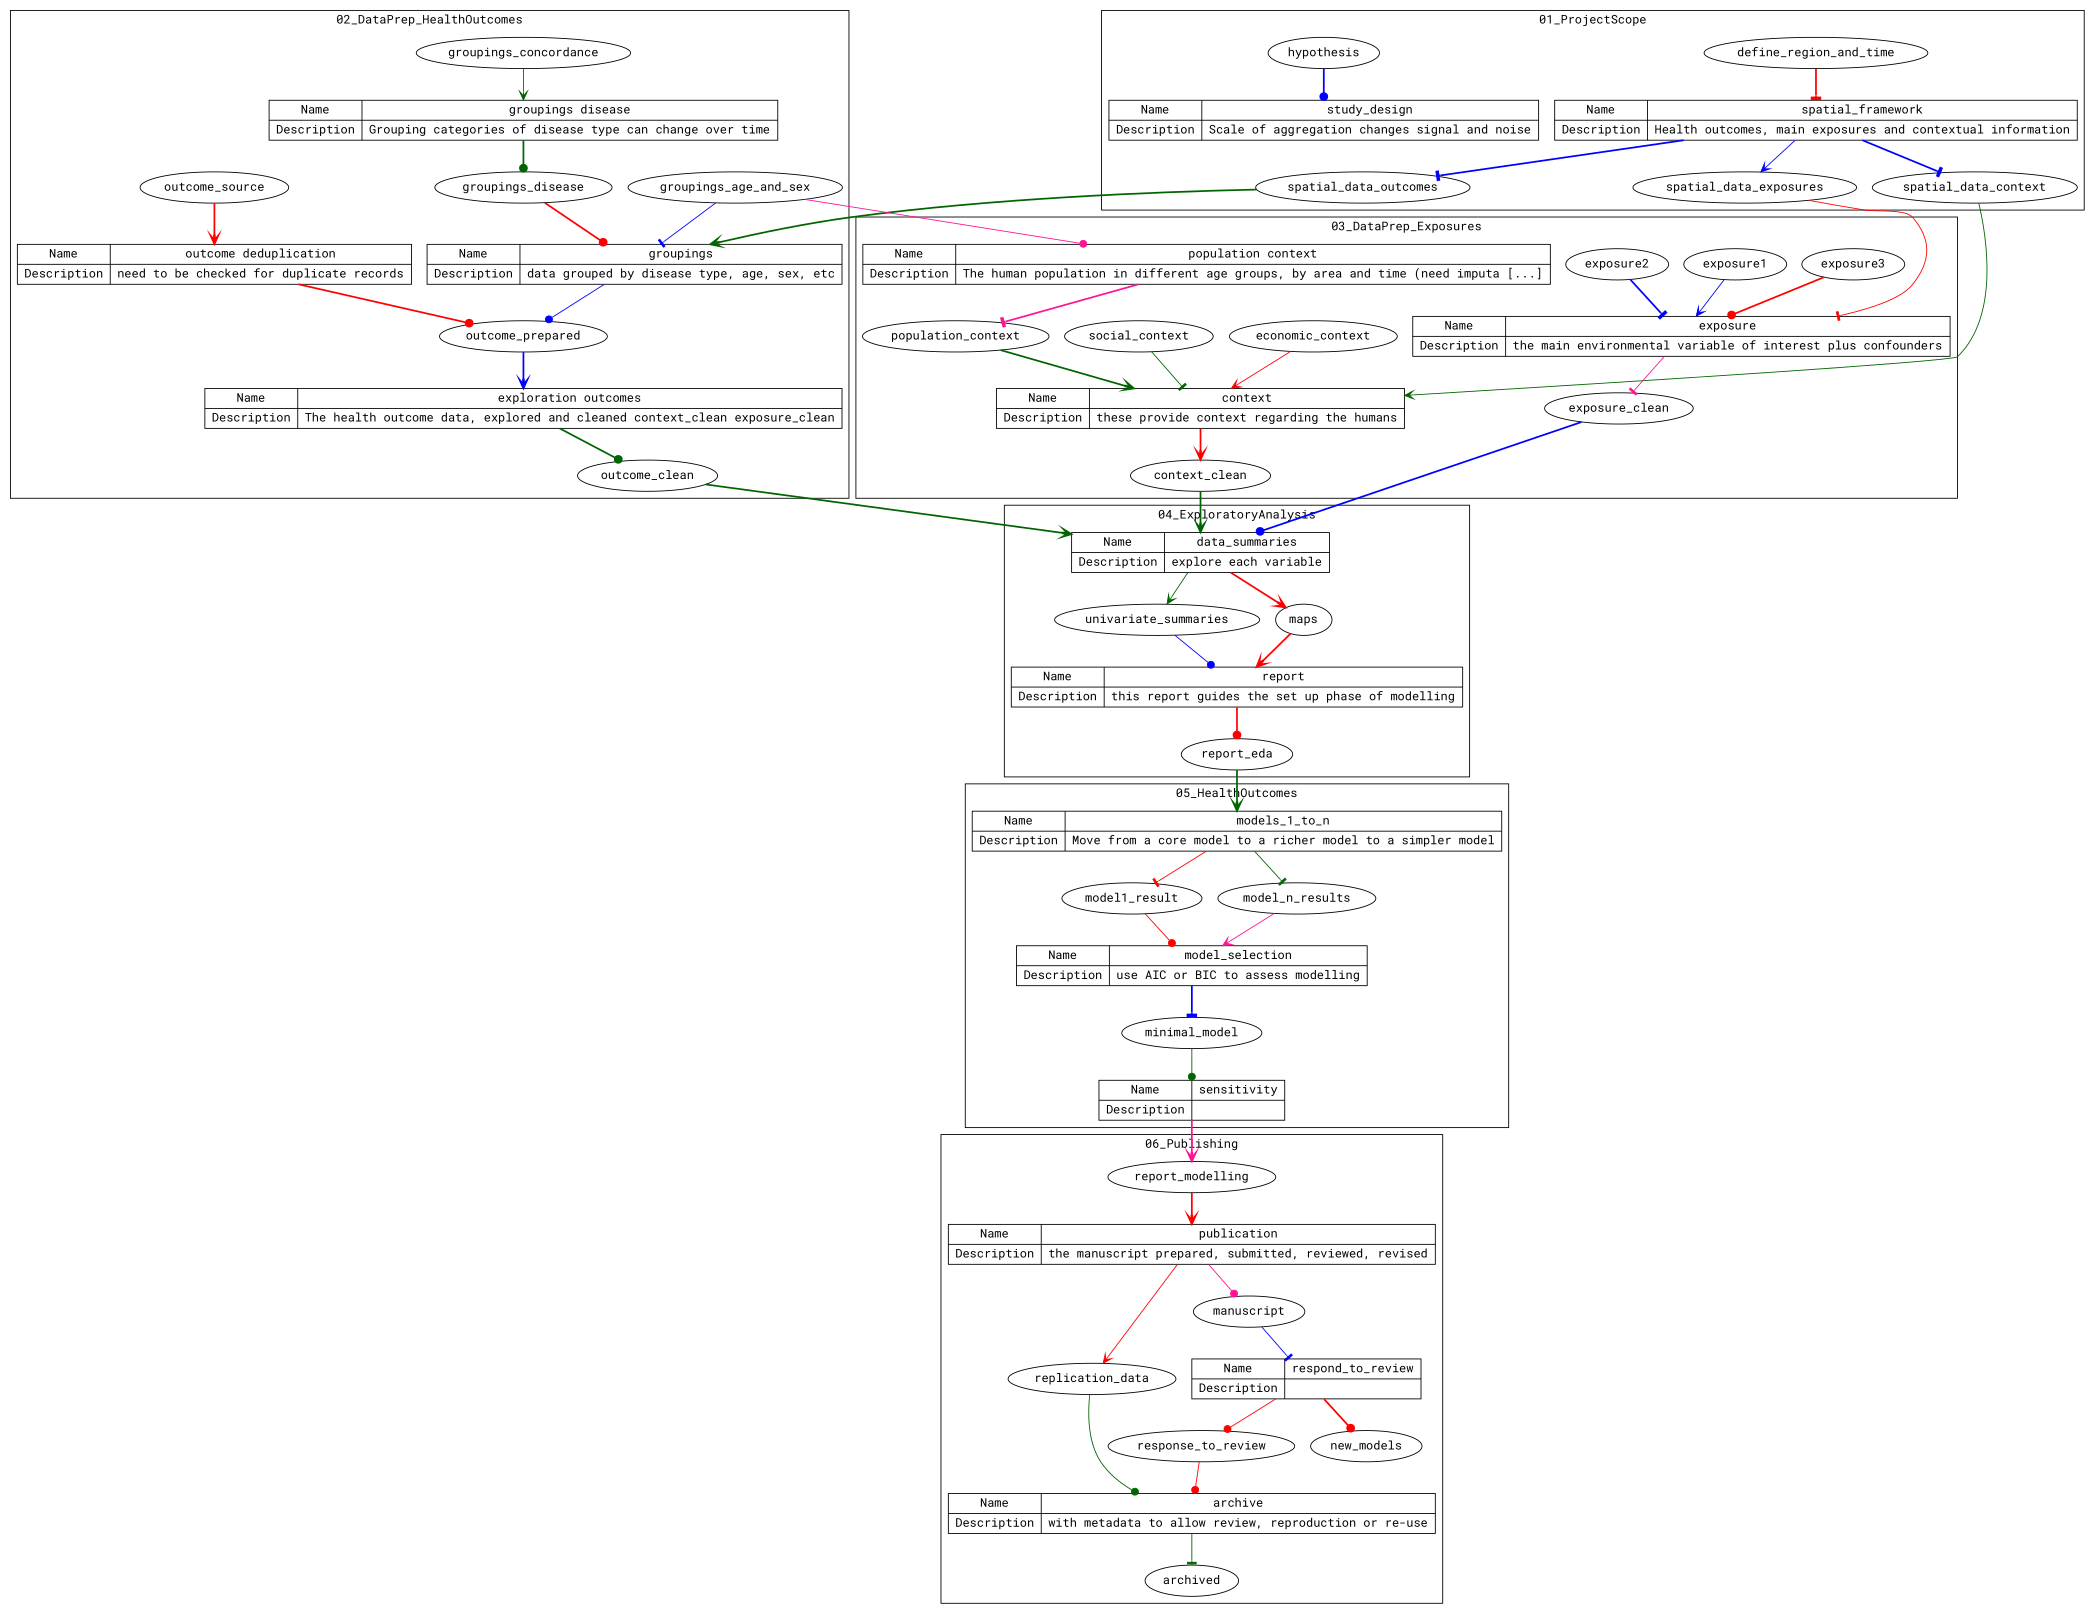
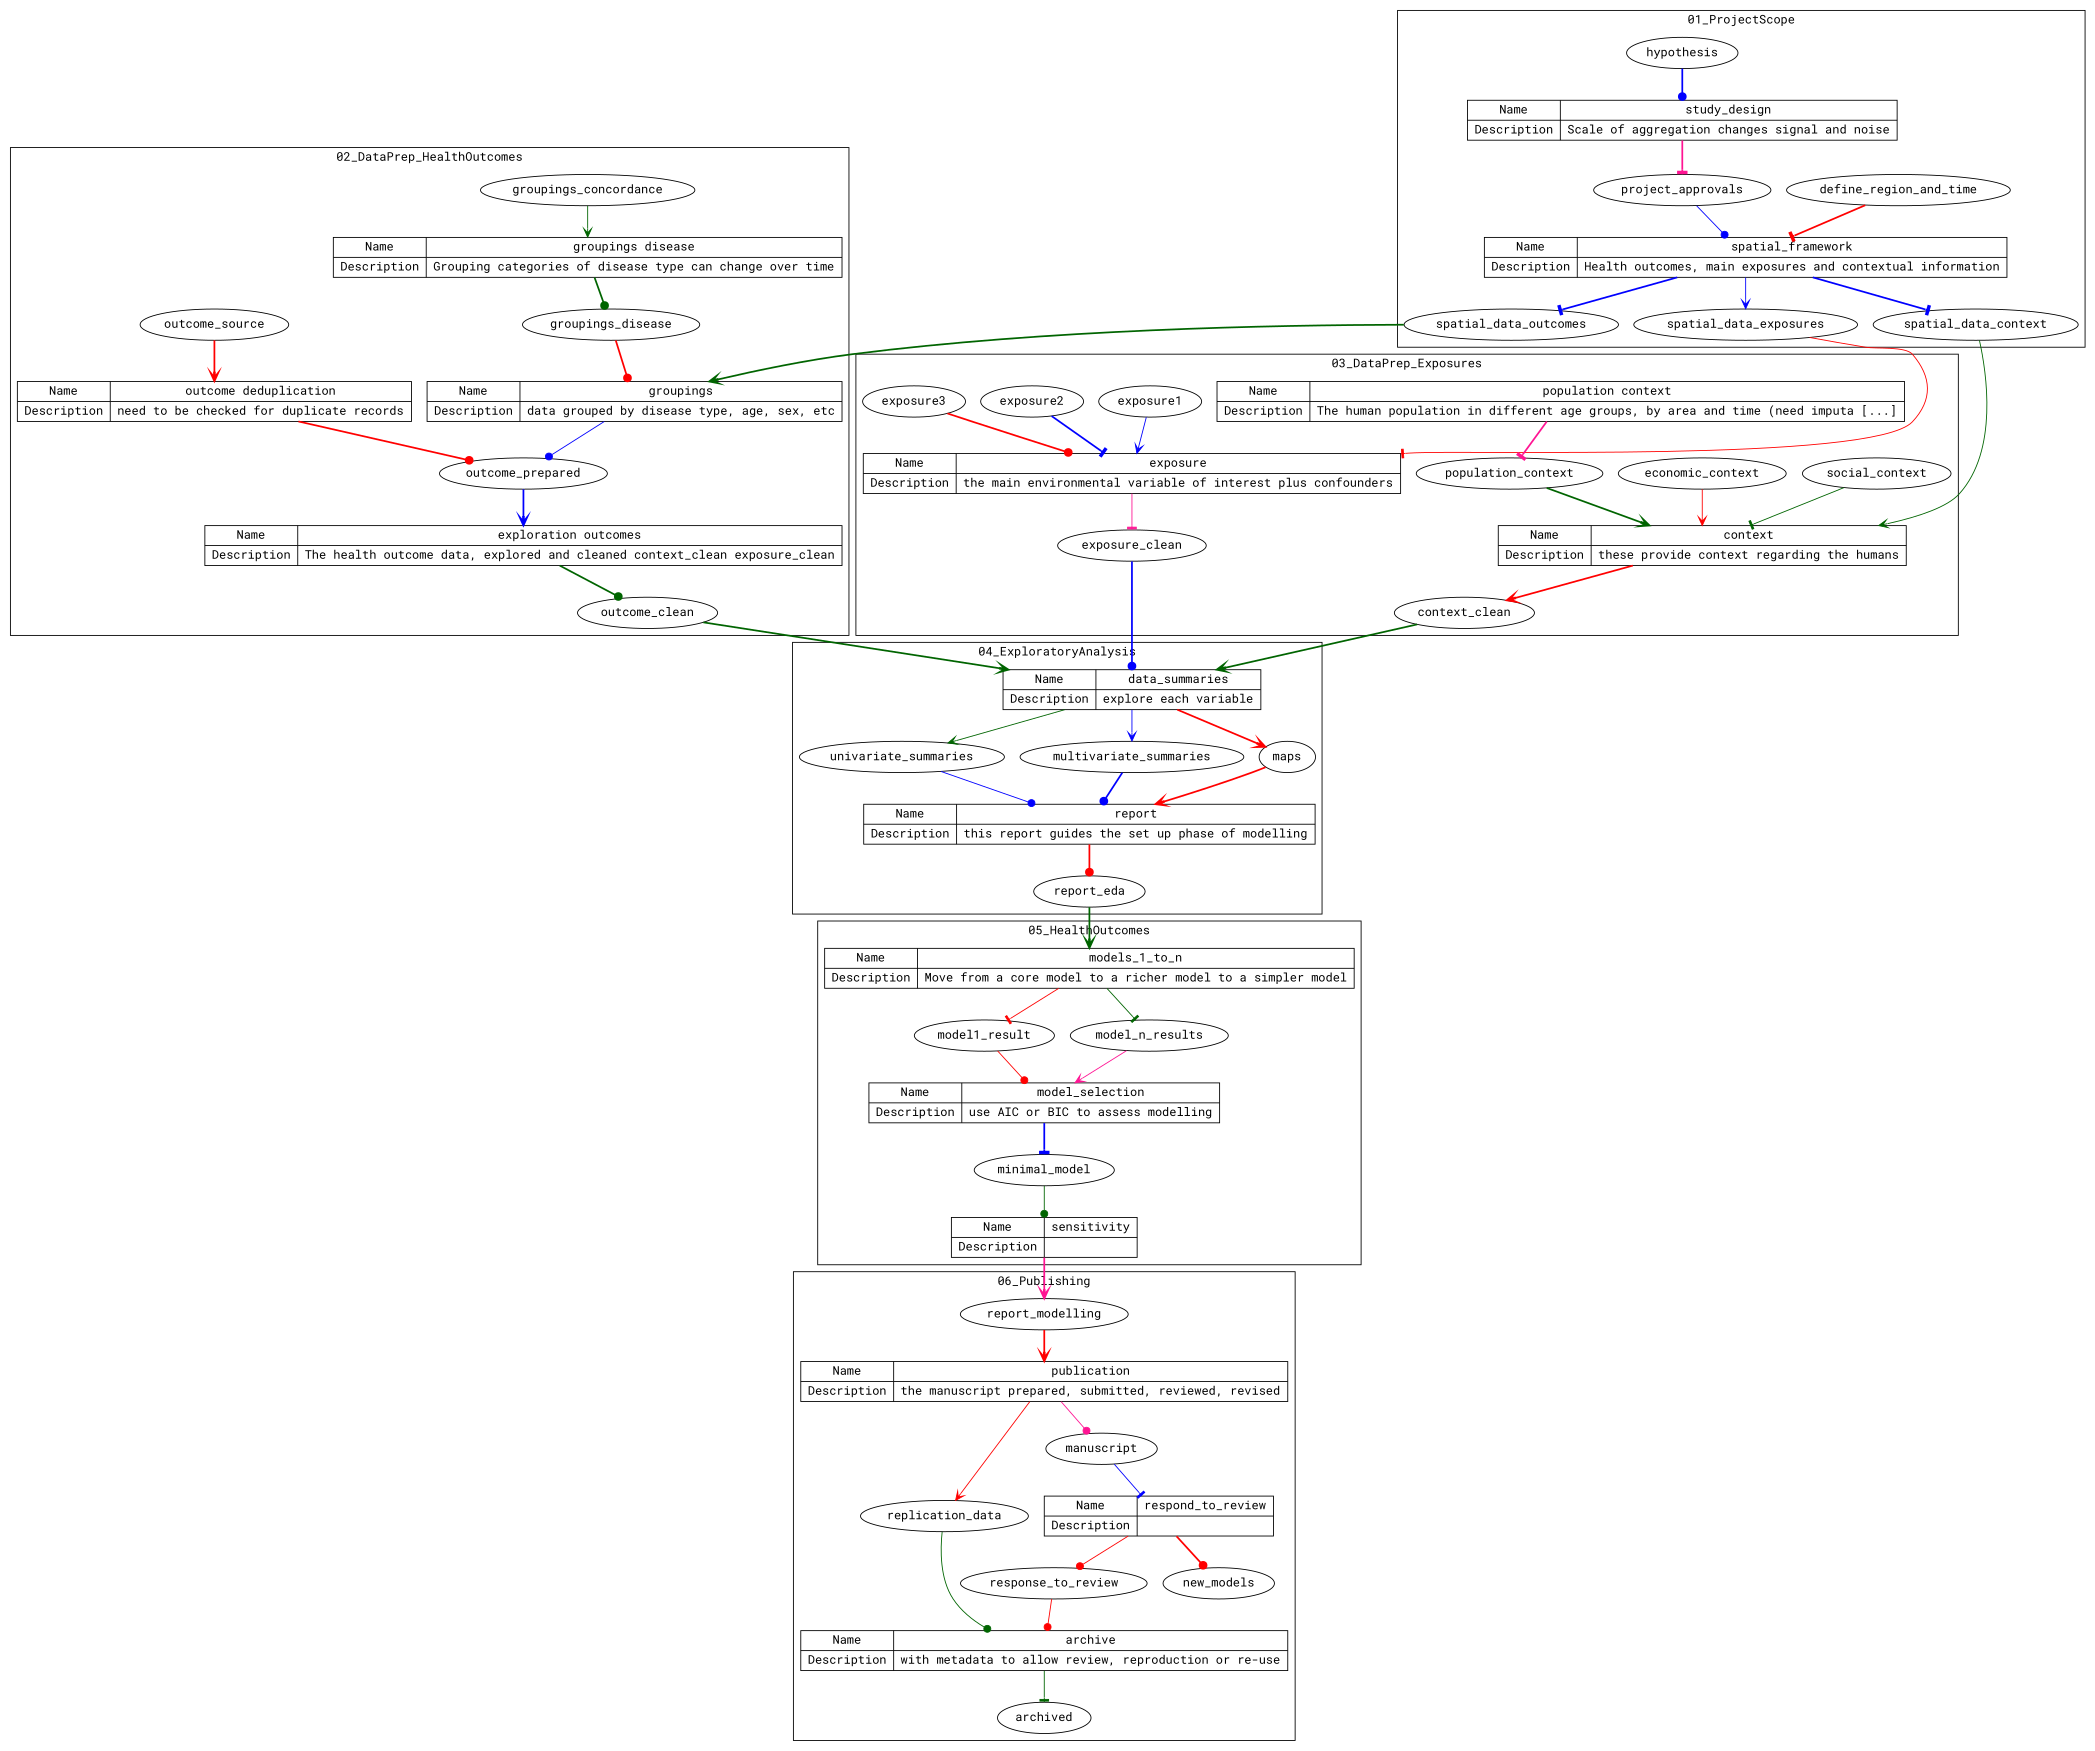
node "groupings_age_and_sex": removed
node "project_approvals": added
node "multivariate_summaries": added
